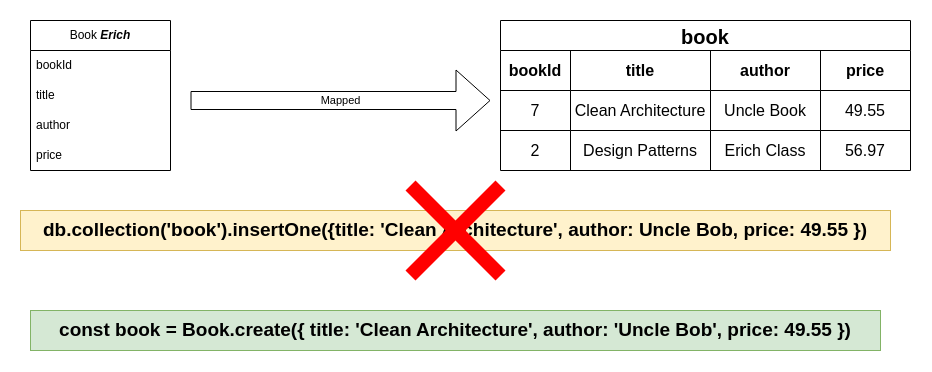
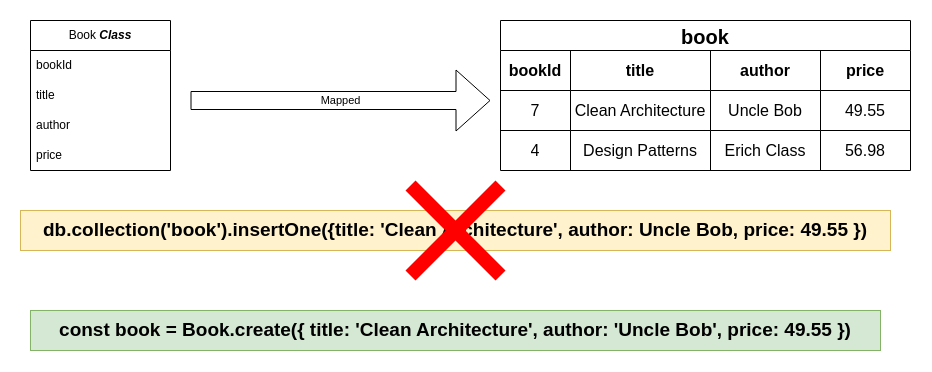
node "Book Erich": label "Book Erich" -> "Book Class"
node "Uncle Book": label "Uncle Book" -> "Uncle Bob"
node "2": label "2" -> "4"
node "56.97": label "56.97" -> "56.98"
